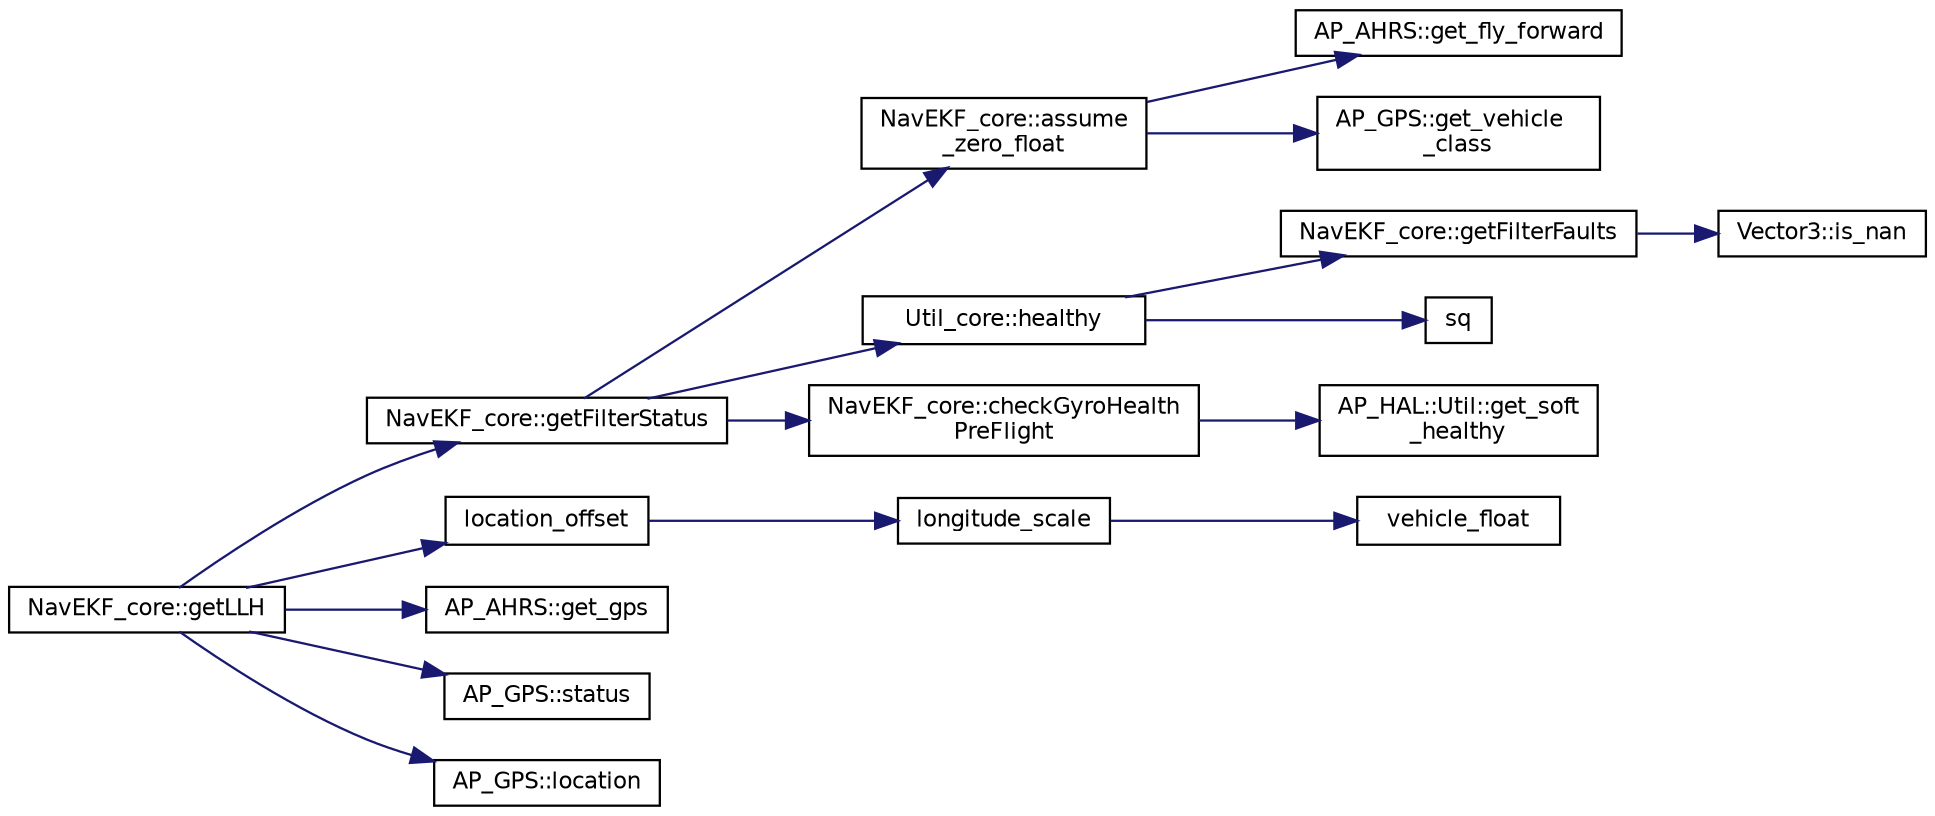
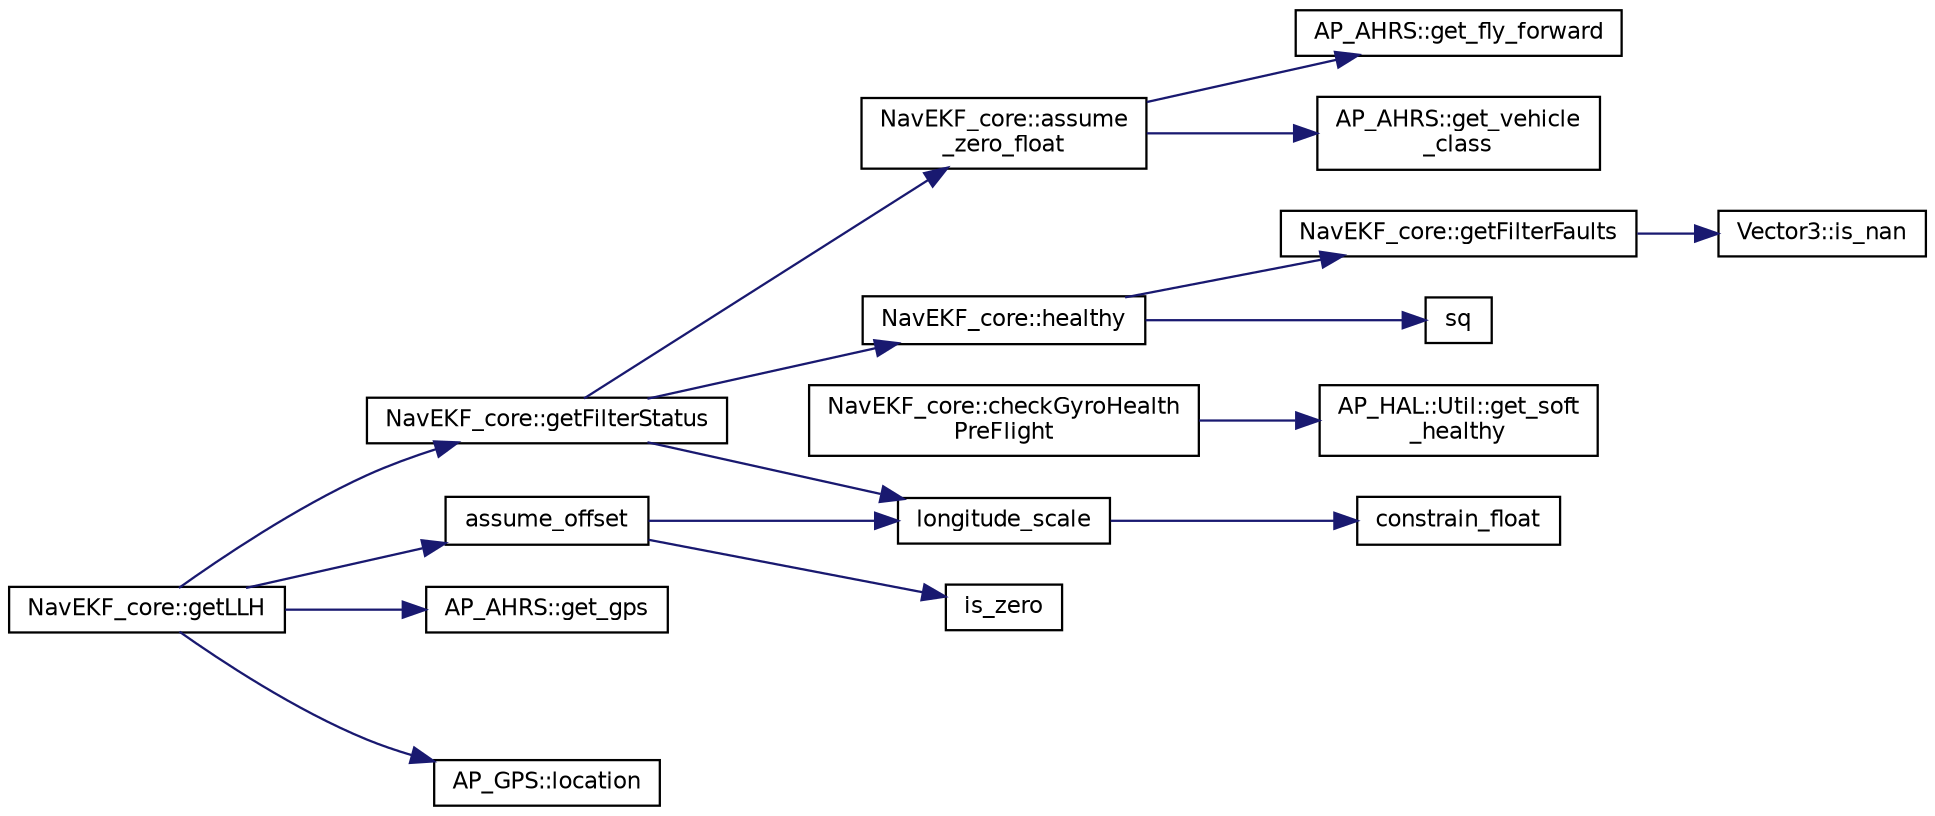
node "AP_GPS::get_vehicle _class": label "AP_GPS::get_vehicle _class" -> "AP_AHRS::get_vehicle _class"
node "Util_core::healthy": label "Util_core::healthy" -> "NavEKF_core::healthy"
edge "NavEKF_core::getFilterStatus" -> "NavEKF_core::checkGyroHealth PreFlight": now "NavEKF_core::getFilterStatus" -> "longitude_scale"
node "location_offset": label "location_offset" -> "assume_offset"
node "vehicle_float": label "vehicle_float" -> "constrain_float"
node "is_zero": added
node "AP_GPS::status": removed
